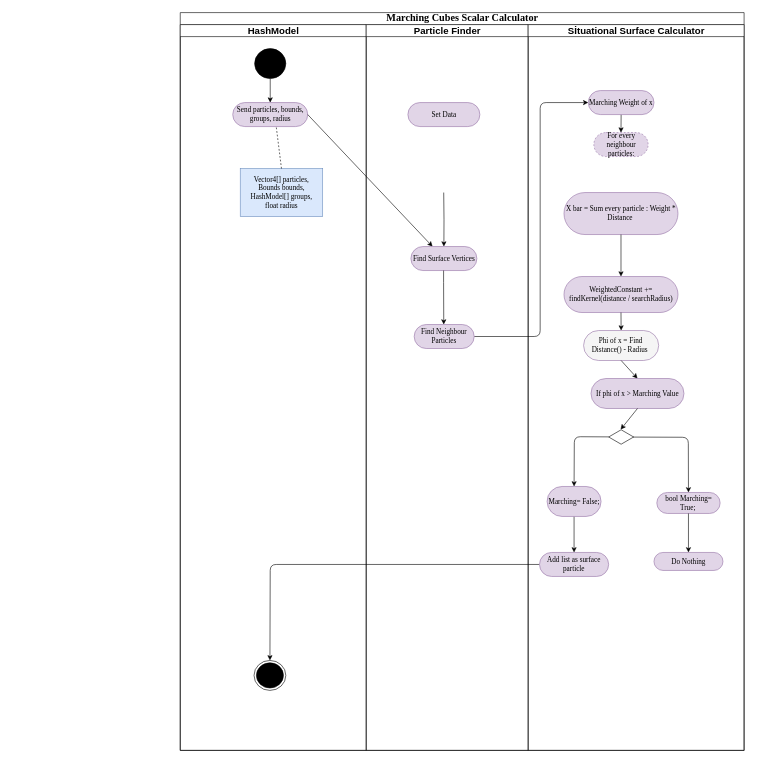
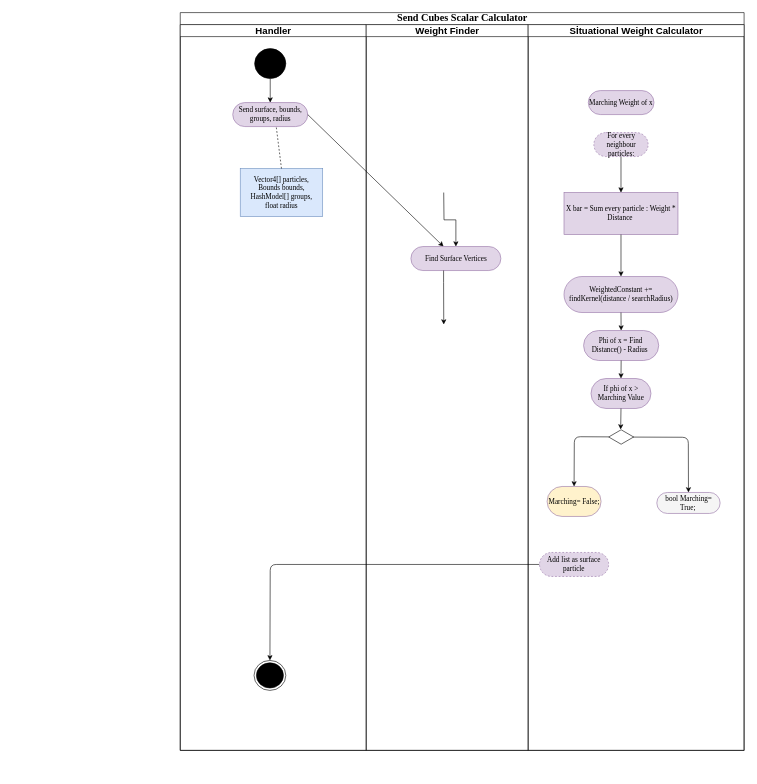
node "Marching Cubes Scalar Calculator": label "Marching Cubes Scalar Calculator" -> "Send Cubes Scalar Calculator"
node "HashModel": label "HashModel" -> "Handler"
node "Particle Finder": label "Particle Finder" -> "Weight Finder"
node "Sİtuational Surface Calculator": label "Sİtuational Surface Calculator" -> "Sİtuational Weight Calculator"
node "Send particles, bounds, groups, radius": label "Send particles, bounds, groups, radius" -> "Send surface, bounds, groups, radius"
node "Set Data": removed
edge "Marching Weight of x" -> "For every neighbour particles:": removed
edge "For every neighbour particles:" -> "X bar = Sum every particle : Weight * Distance": added
node "X bar = Sum every particle : Weight * Distance": shape rounded rectangle -> rectangle
node "Find Surface Vertices": size 66x24 -> 90x24
node "Find Neighbour Particles": removed
edge "Find Neighbour Particles" -> "Marching Weight of x": removed
node "Phi of x = Find Distance() - Radius": fillcolor #f5f5f5 -> #e1d5e7
node "If phi of x > Marching Value": size 93x30 -> 60x30
node "Marching= False;": fillcolor #e1d5e7 -> #fff2cc
node "bool Marching= True;": fillcolor #e1d5e7 -> #f5f5f5
edge "bool Marching= True;" -> "Do Nothing": removed
edge "Marching= False;" -> "Add list as surface particle": removed
node "Do Nothing": removed
node "Add list as surface particle": style solid -> dashed
